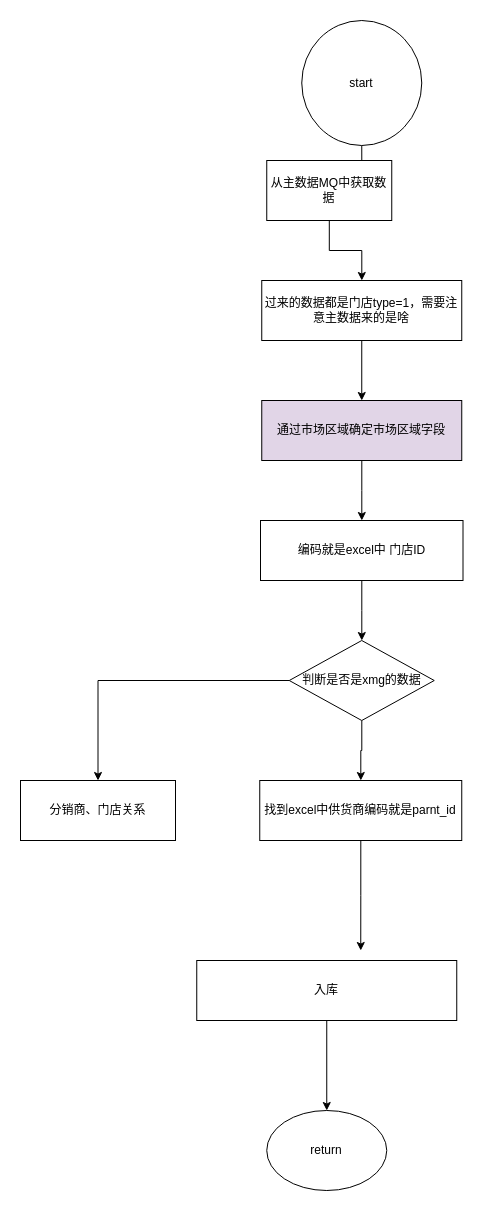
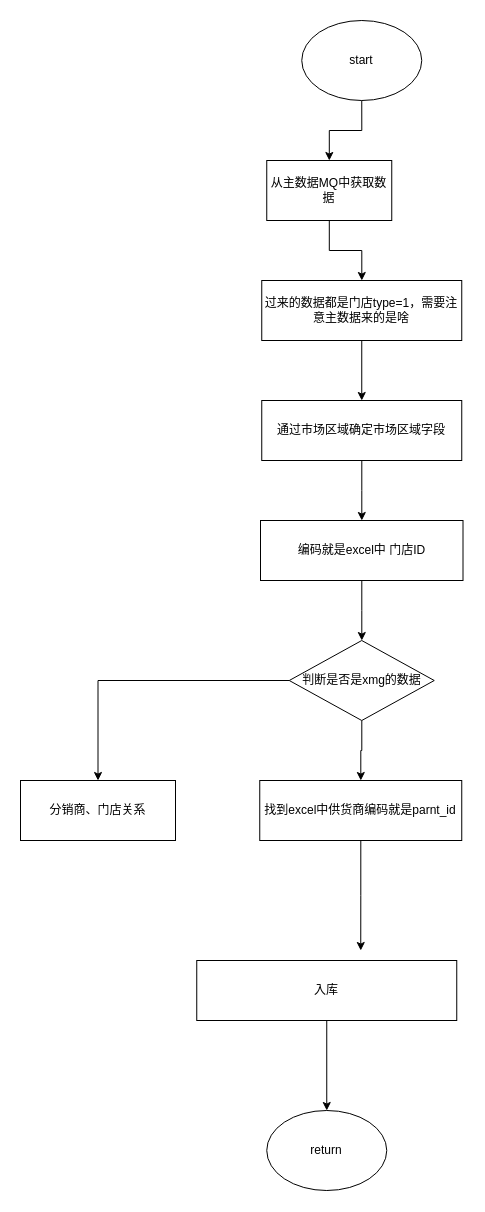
node "start": size 120x125 -> 120x80
node "通过市场区域确定市场区域字段": fillcolor #e1d5e7 -> #ffffff
